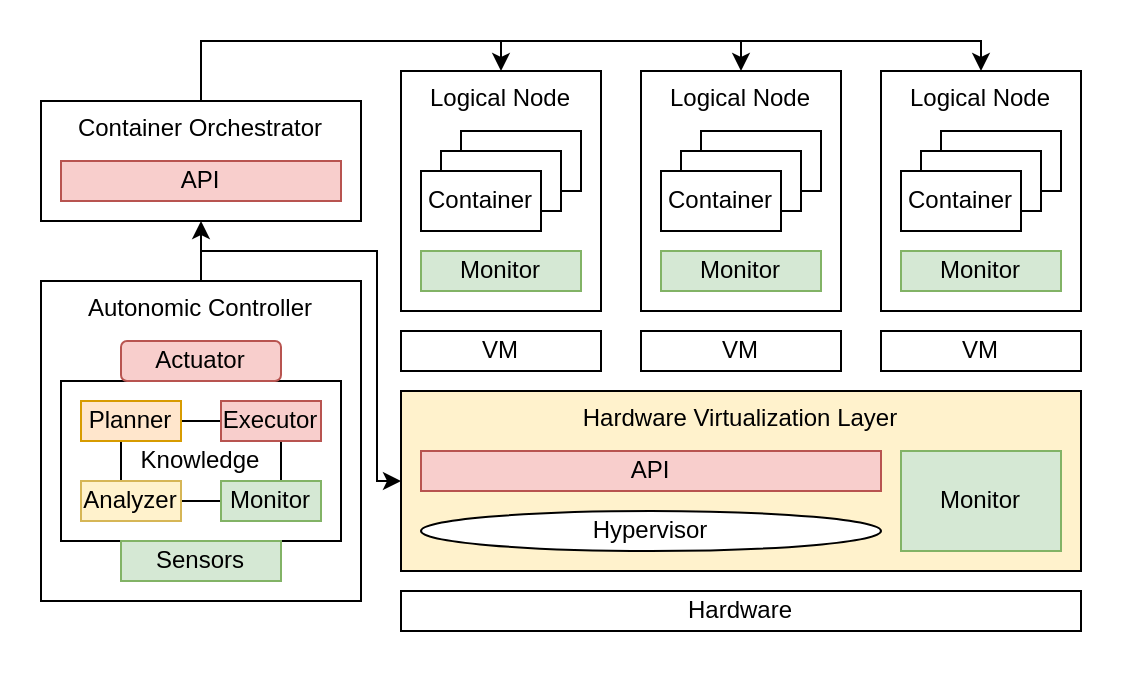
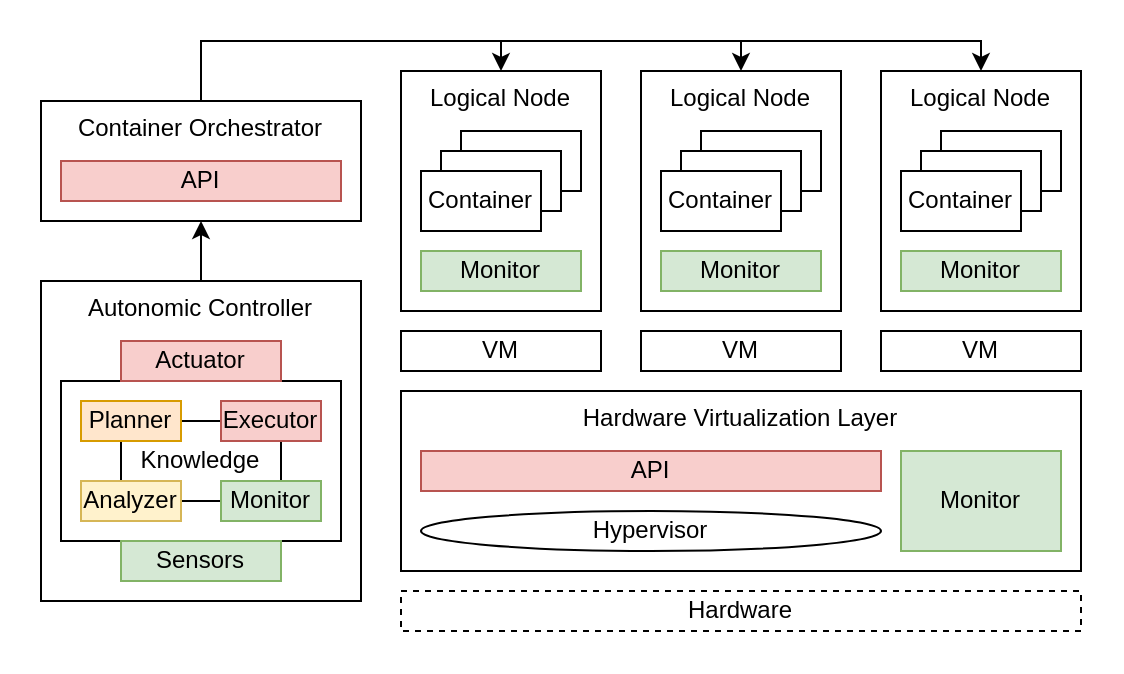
edge "Autonomic Controller" -> "Hardware Virtualization Layer": removed
node "Actuator": shape rounded rectangle -> rectangle
node "Hardware Virtualization Layer": fillcolor #fff2cc -> #ffffff
node "Hardware": style solid -> dashed
